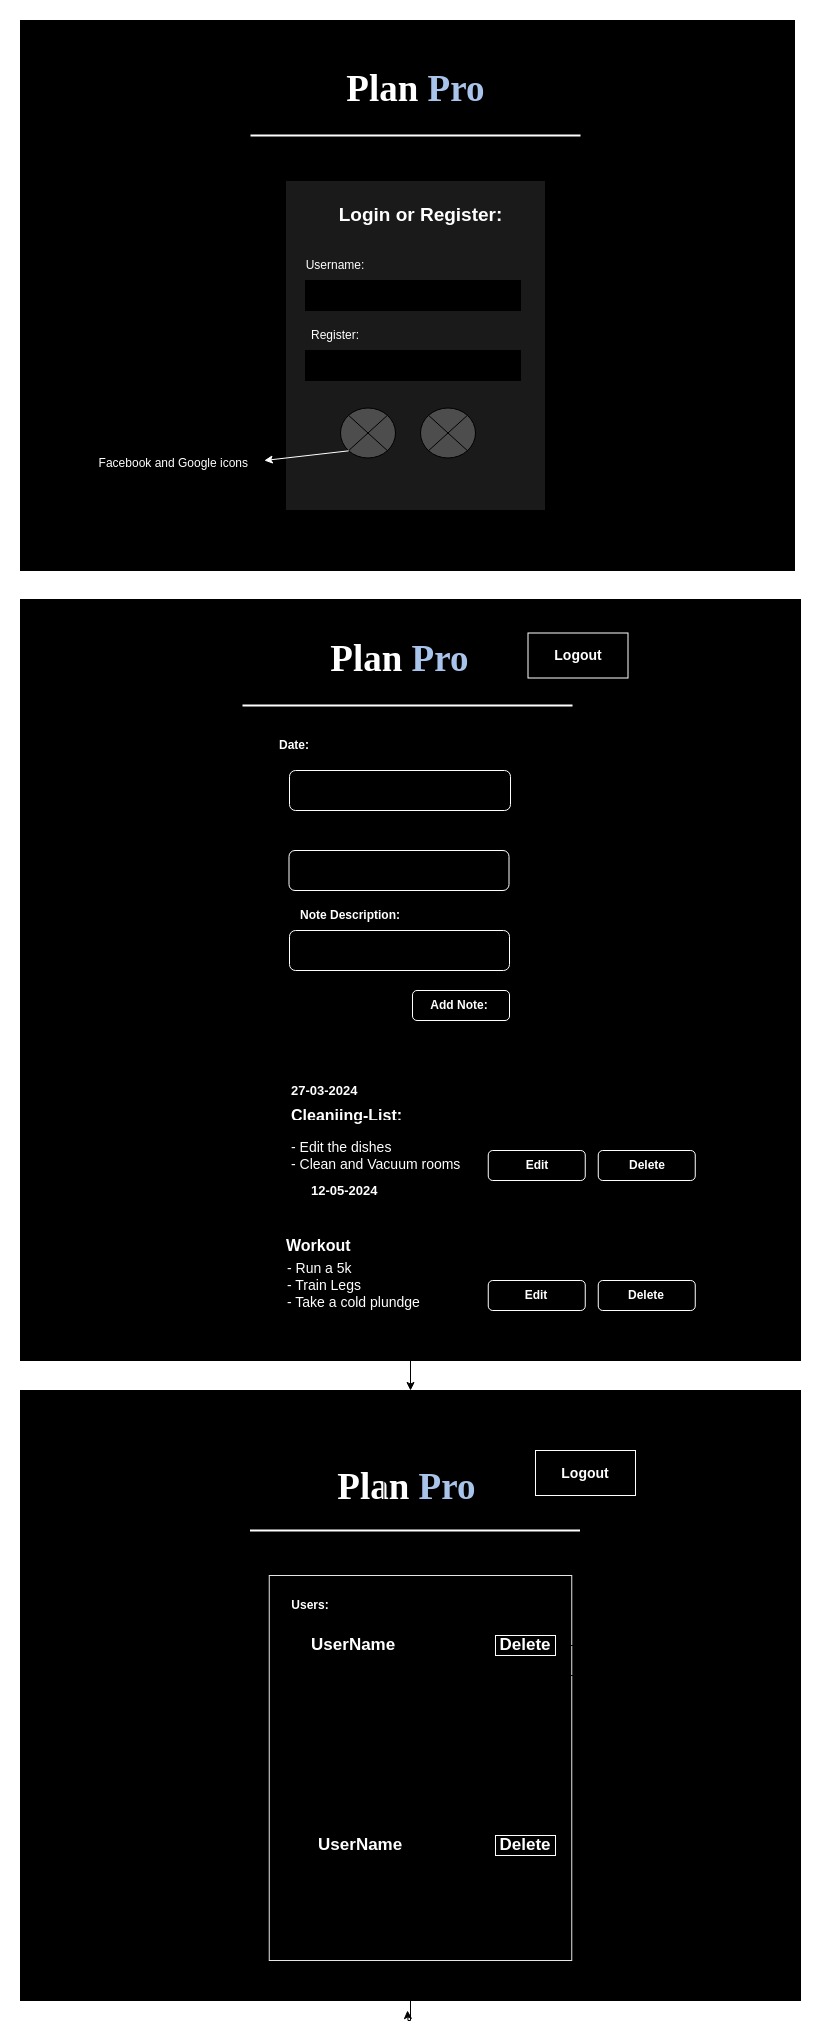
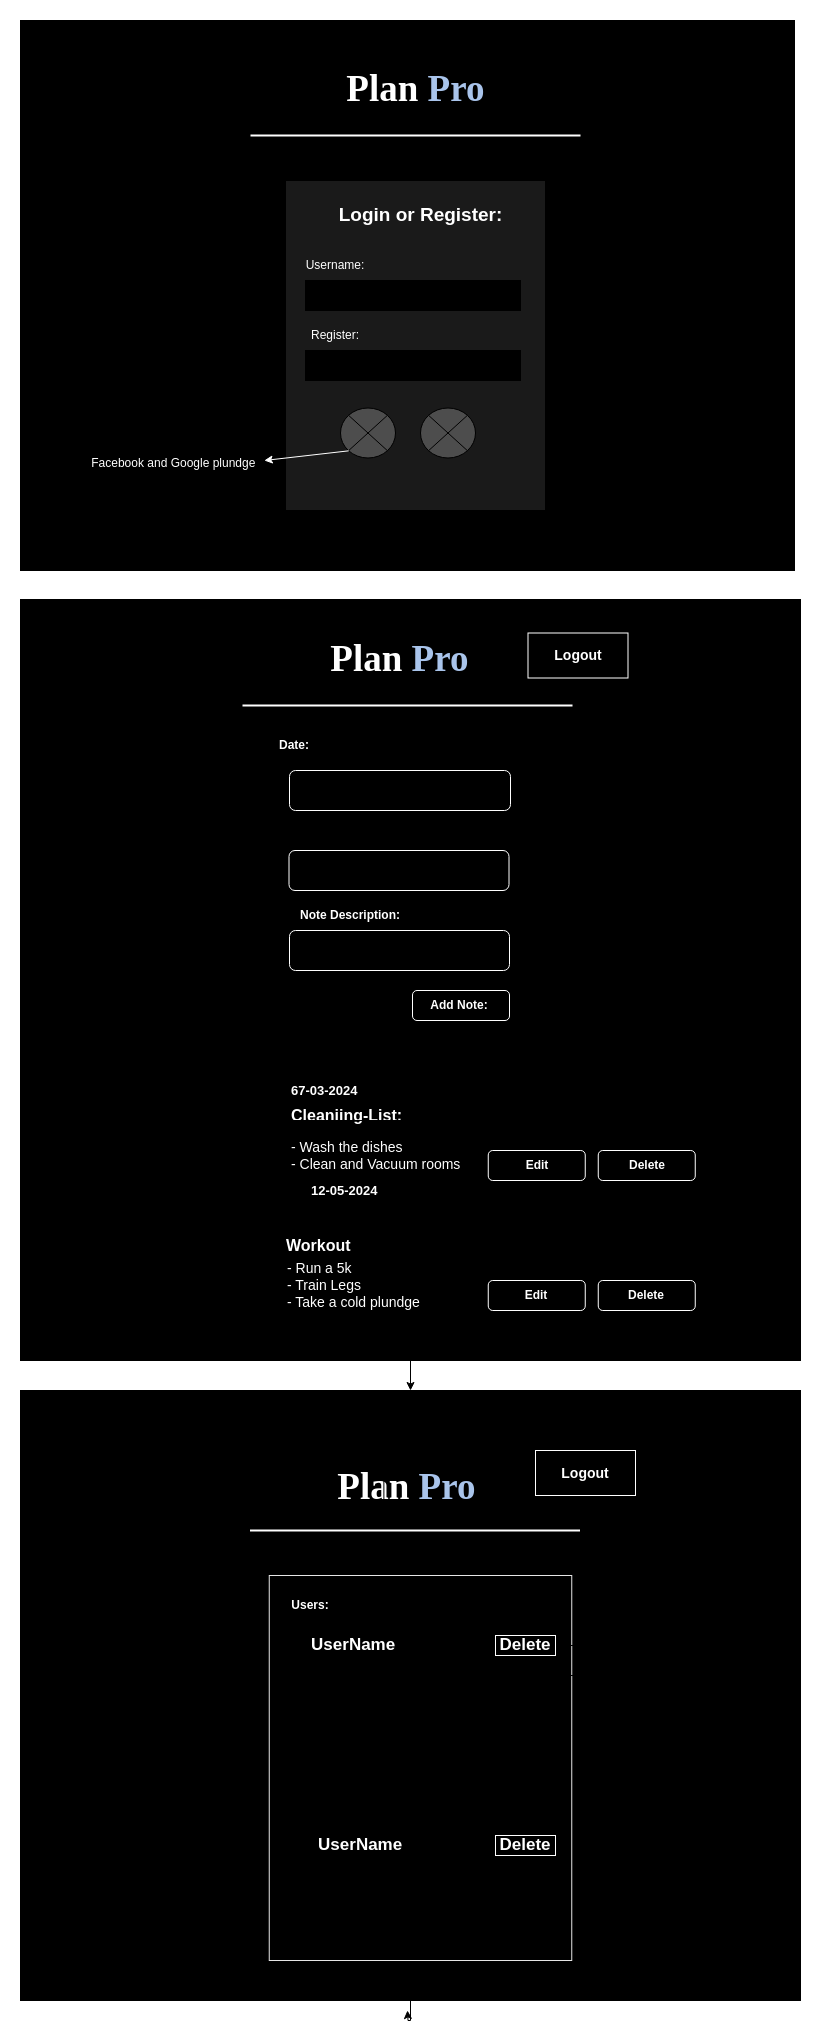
node "Facebook and Google icons": label "Facebook and Google icons" -> "Facebook and Google plundge"
node "27-03-2024": label "27-03-2024" -> "67-03-2024"
node "- Edit the dishes - Clean and Vacuum rooms": label "- Edit the dishes - Clean and Vacuum rooms" -> "- Wash the dishes - Clean and Vacuum rooms"
